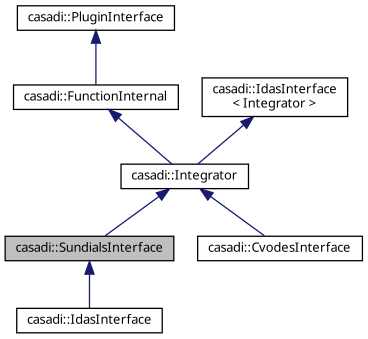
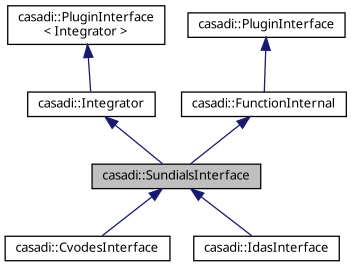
node "casadi::IdasInterface < Integrator >": label "casadi::IdasInterface < Integrator >" -> "casadi::PluginInterface < Integrator >"
edge "casadi::Integrator" -> "casadi::FunctionInternal": now "casadi::SundialsInterface" -> "casadi::FunctionInternal"
edge "casadi::CvodesInterface" -> "casadi::Integrator": now "casadi::CvodesInterface" -> "casadi::SundialsInterface"
